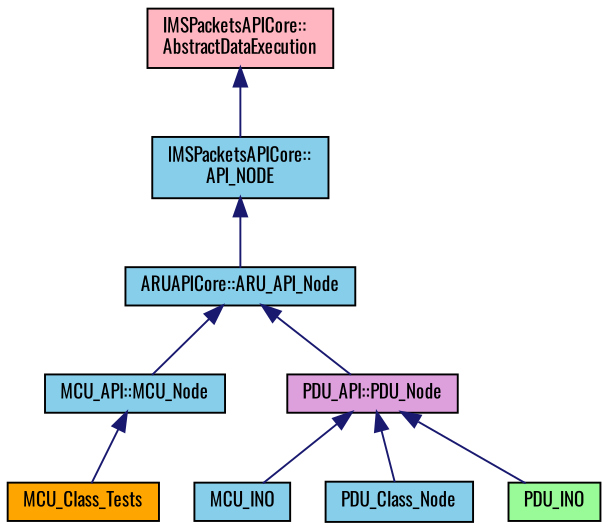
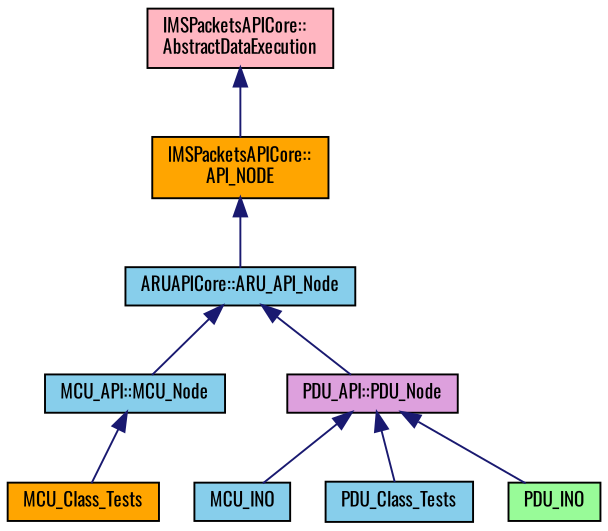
node "IMSPacketsAPICore:: API_NODE": fillcolor skyblue -> orange
node "PDU_Class_Node": label "PDU_Class_Node" -> "PDU_Class_Tests"
